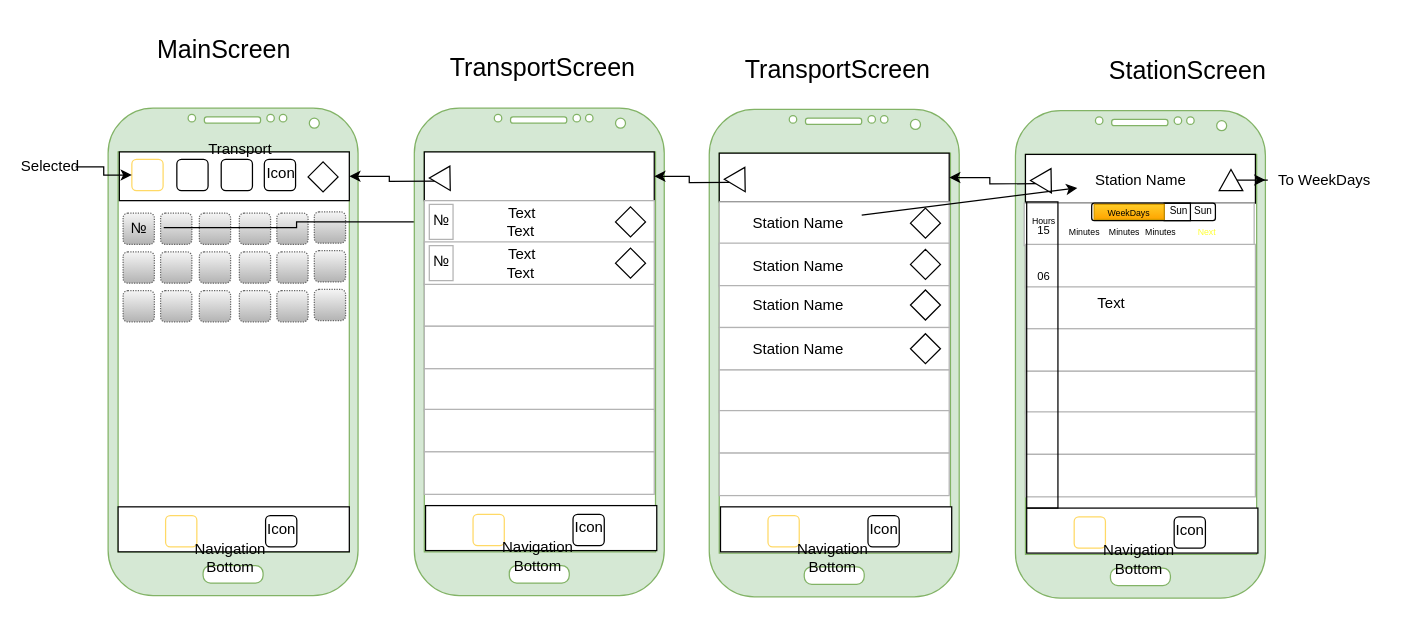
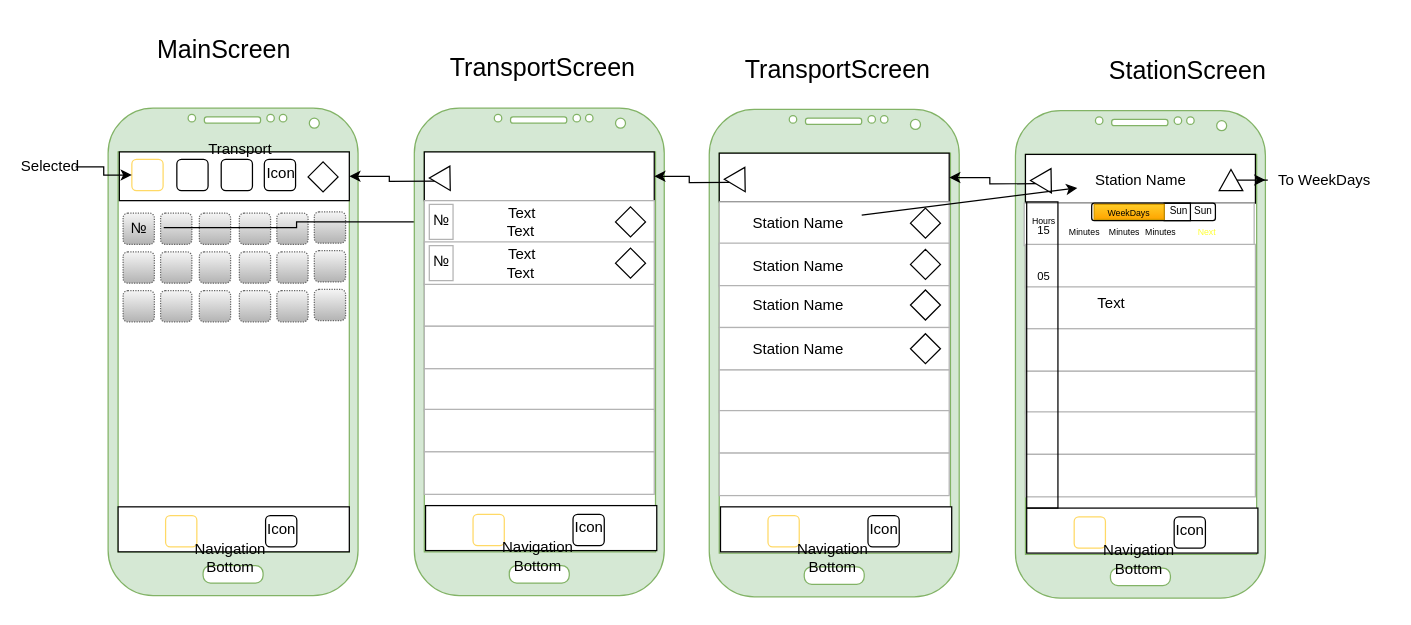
node "06": label "06" -> "05"
